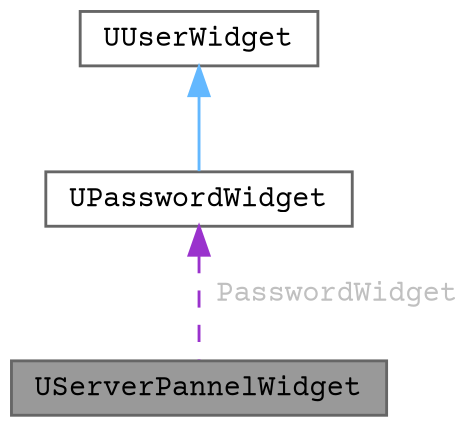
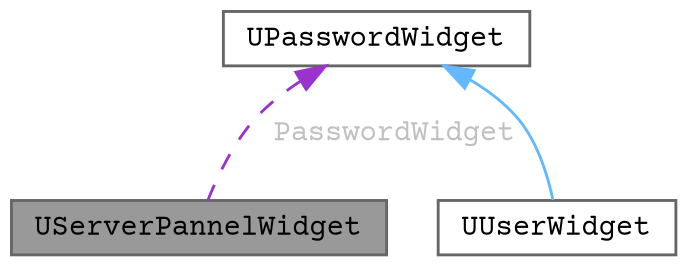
edge "UPasswordWidget" -> "UUserWidget": reversed
